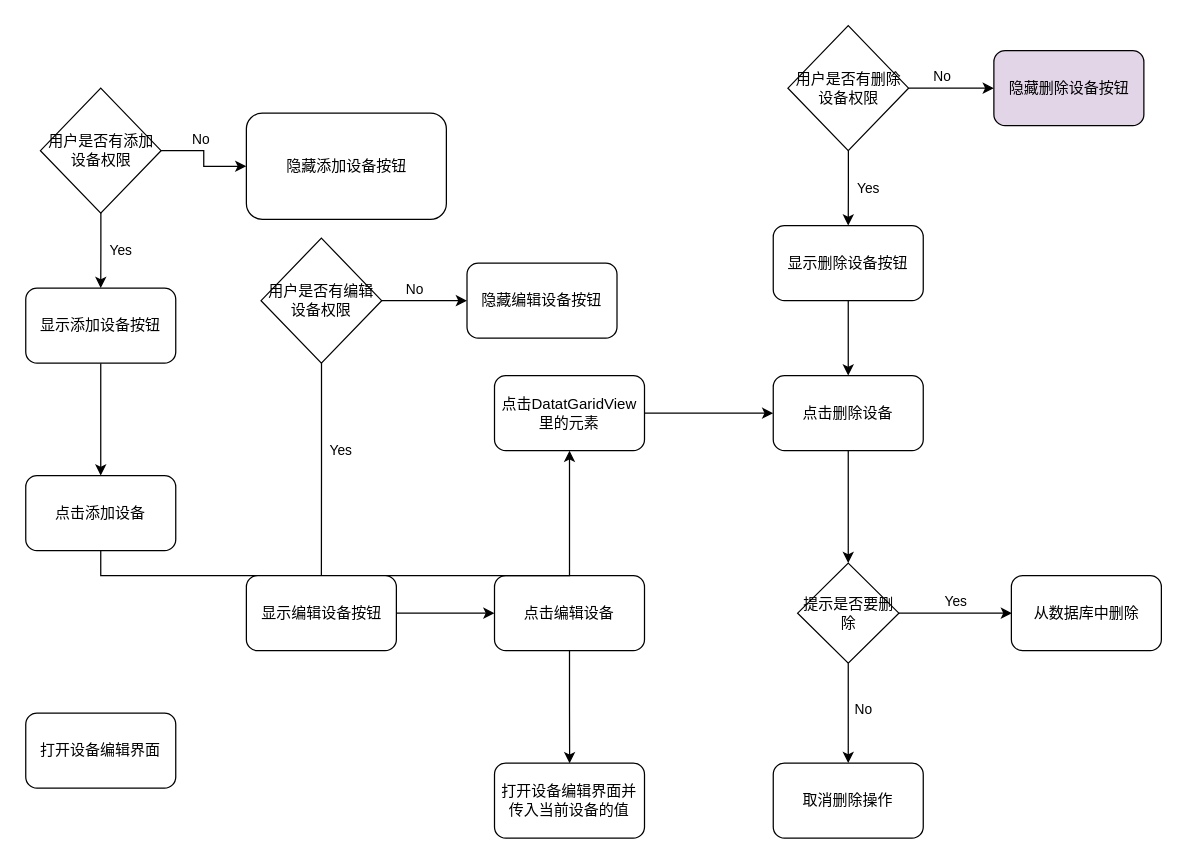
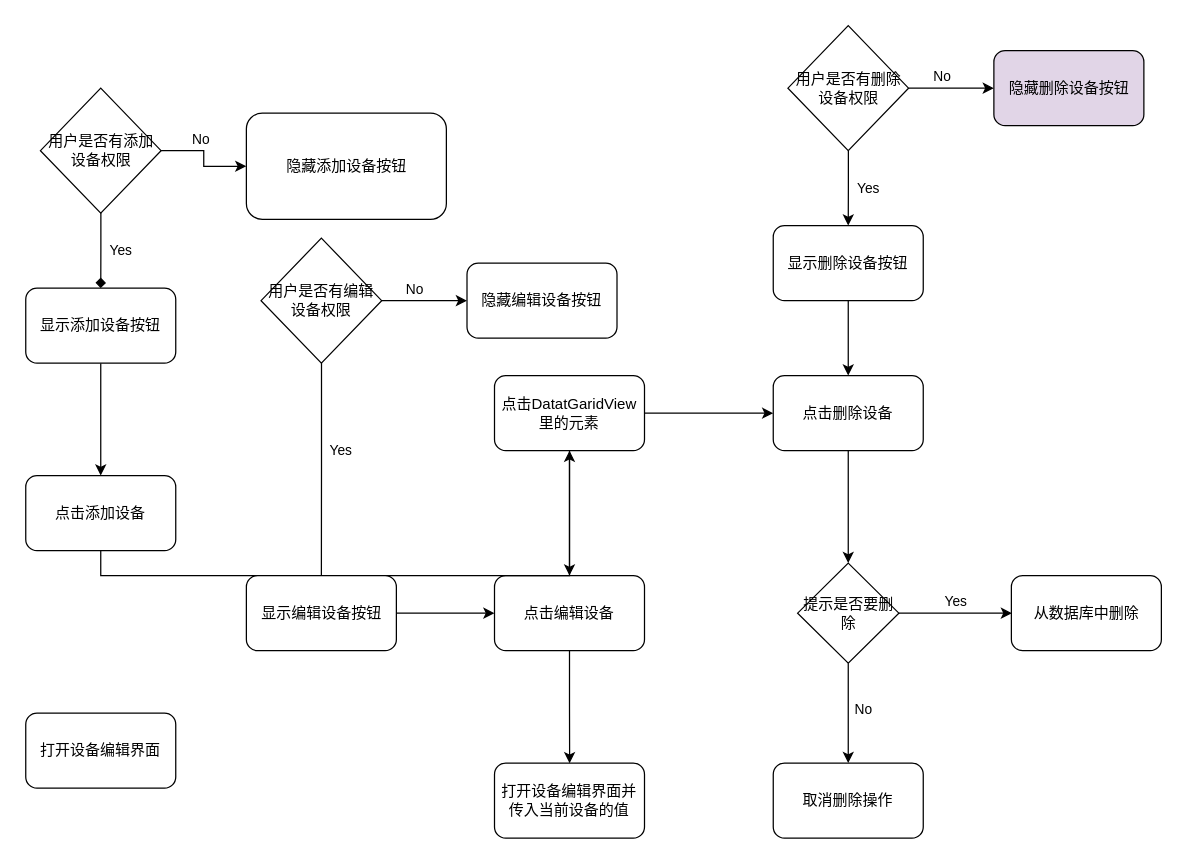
edge "用户是否有添加设备权限" -> "显示添加设备按钮": arrowhead classic -> diamond
edge "点击DatatGaridView里的元素" -> "点击编辑设备": added
